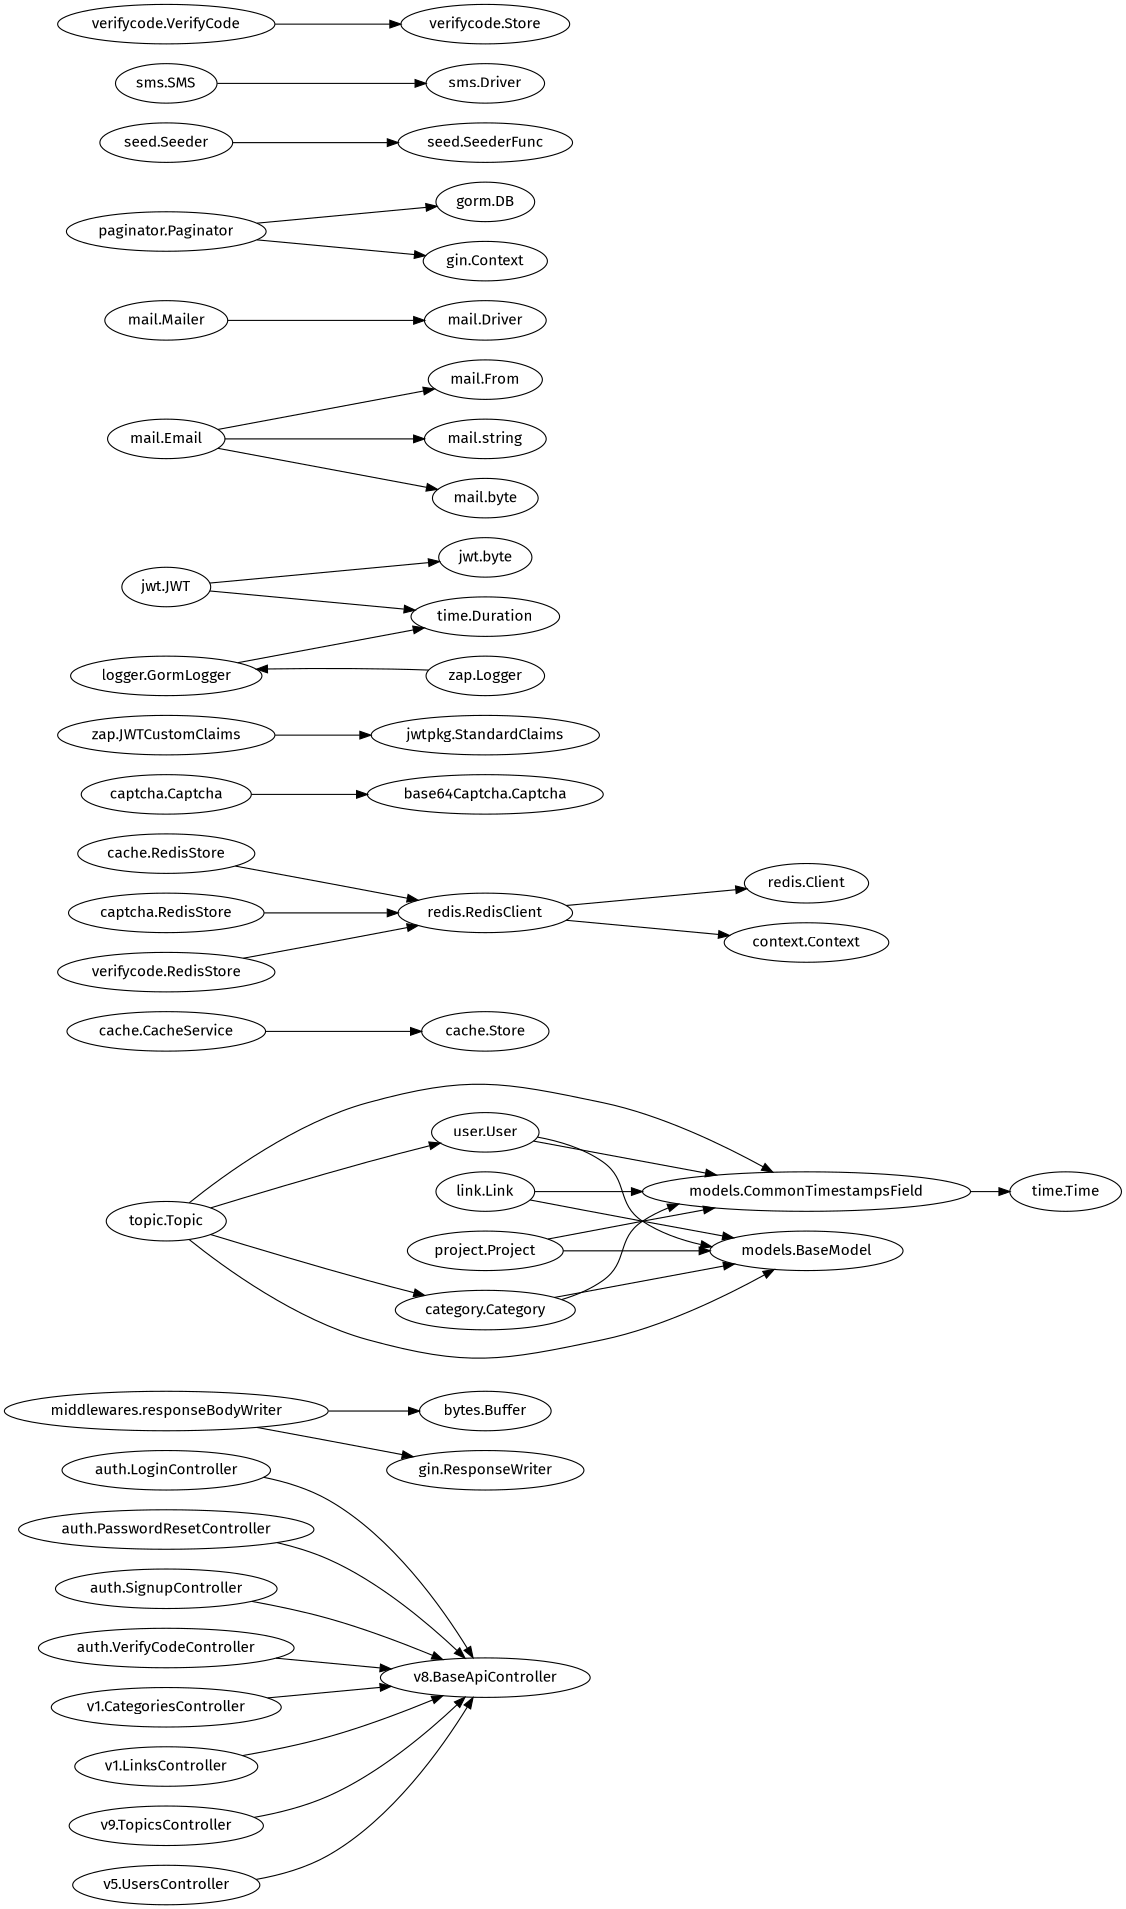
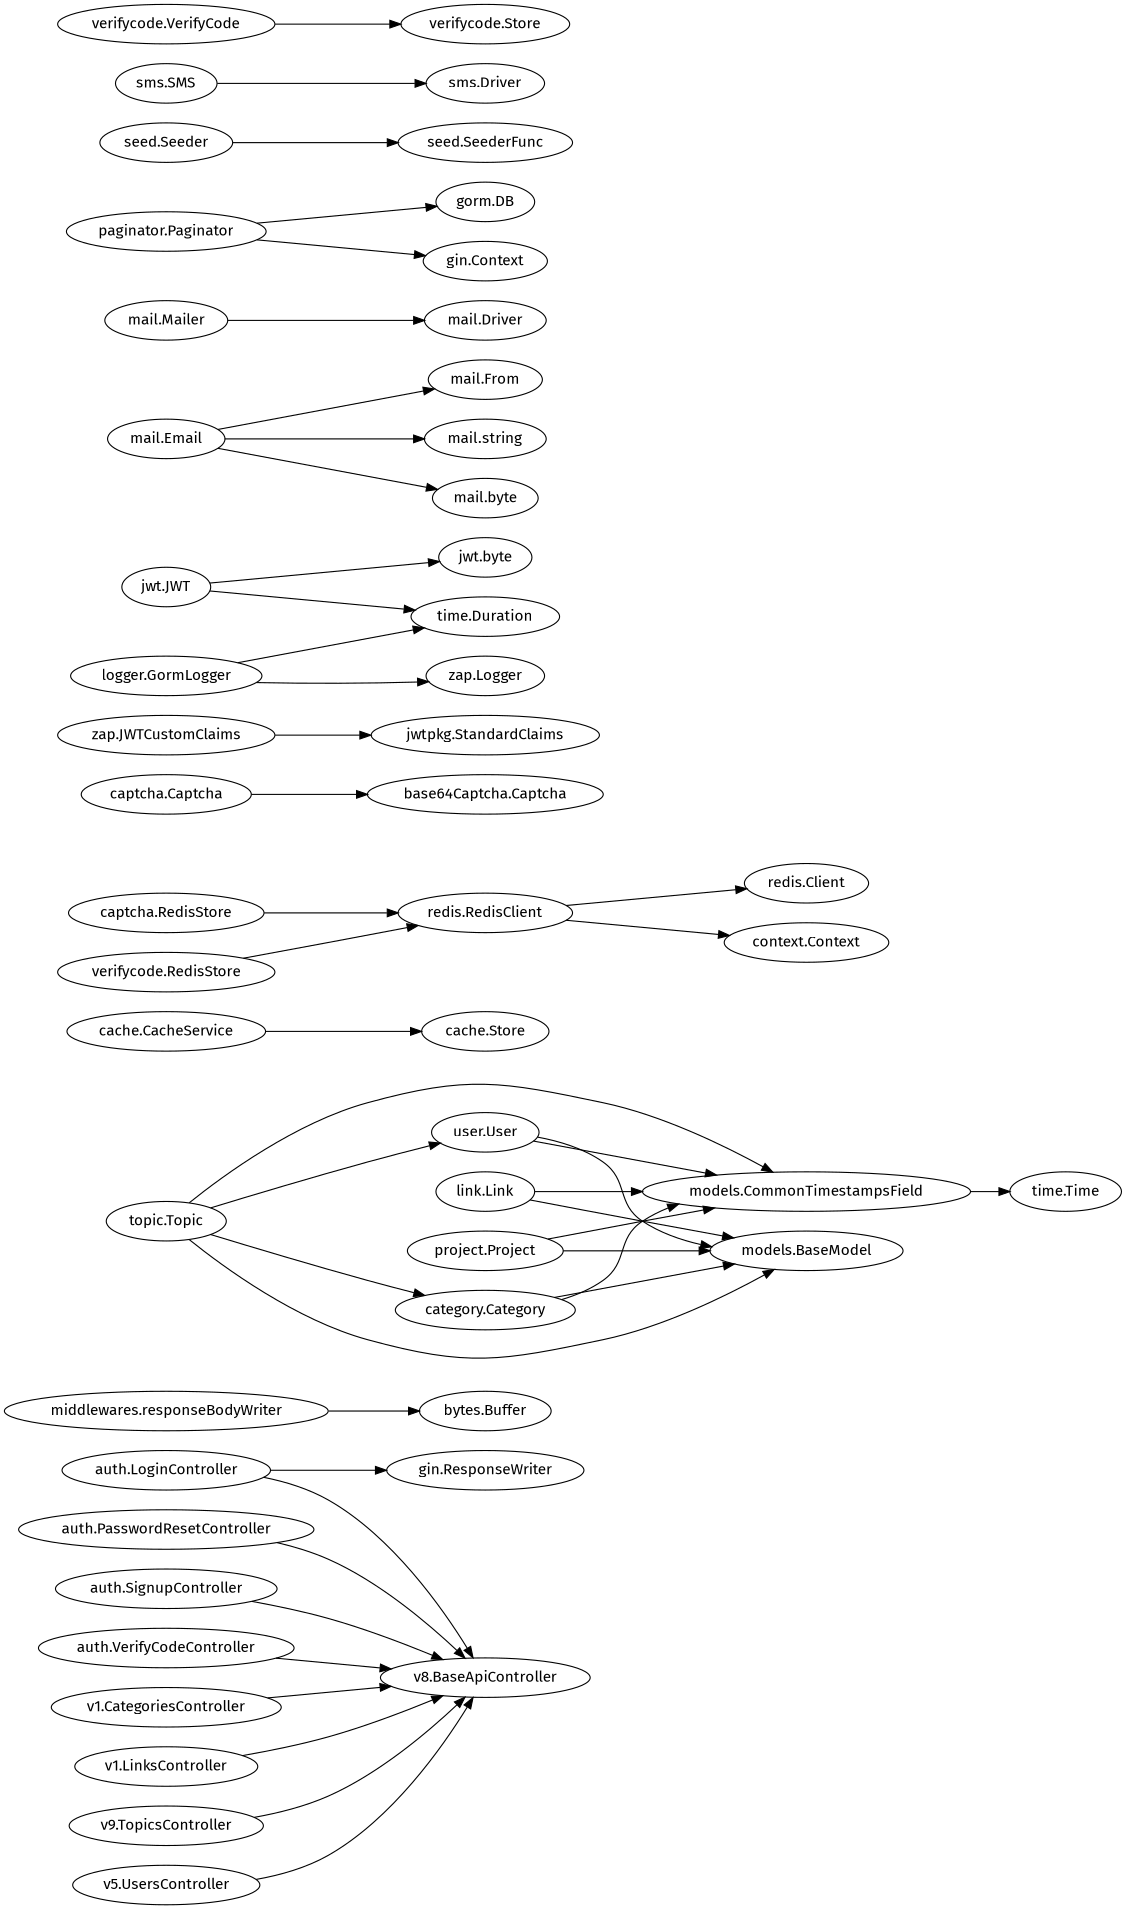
edge "zap.Logger" -> "logger.GormLogger": reversed
node "cache.RedisStore": removed
edge "middlewares.responseBodyWriter" -> "gin.ResponseWriter": now "auth.LoginController" -> "gin.ResponseWriter"
